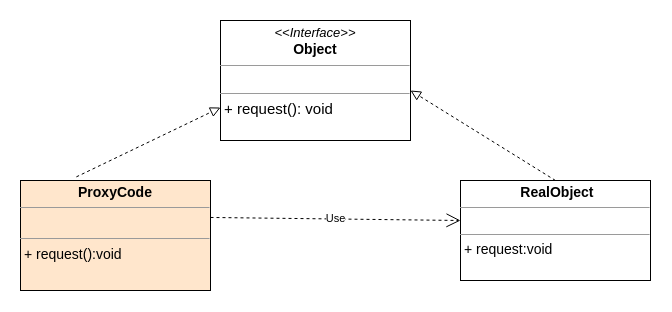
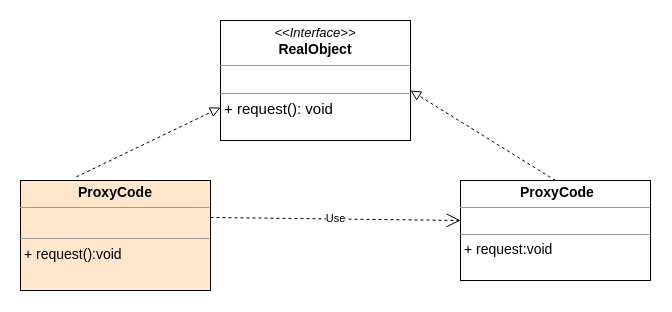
node "<<Interface>> Object + request(): void": label "<<Interface>> Object + request(): void" -> "<<Interface>> RealObject + request(): void"
node "RealObject + request:void": label "RealObject + request:void" -> "ProxyCode + request:void"
